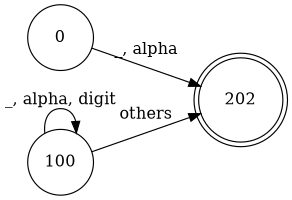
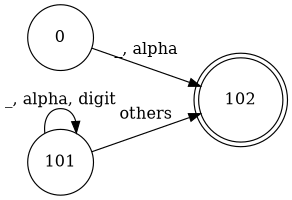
node "202": label "202" -> "102"
node "100": label "100" -> "101"
